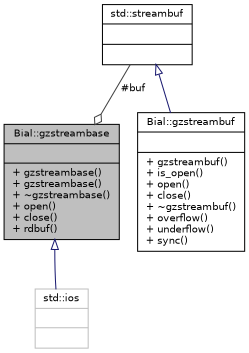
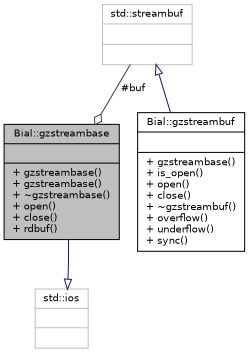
node "std::streambuf": color black -> grey75
node "Bial::gzstreambuf": text "+ gzstreambuf()" -> "+ gzstreambase()"
edge "std::ios" -> "Bial::gzstreambase": reversed
